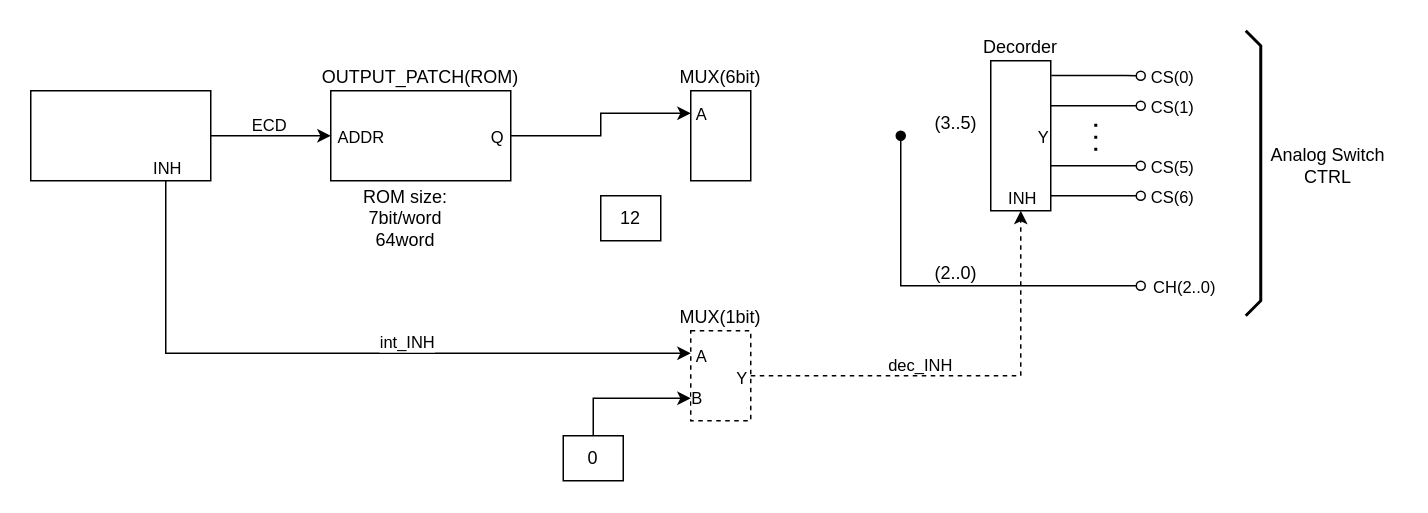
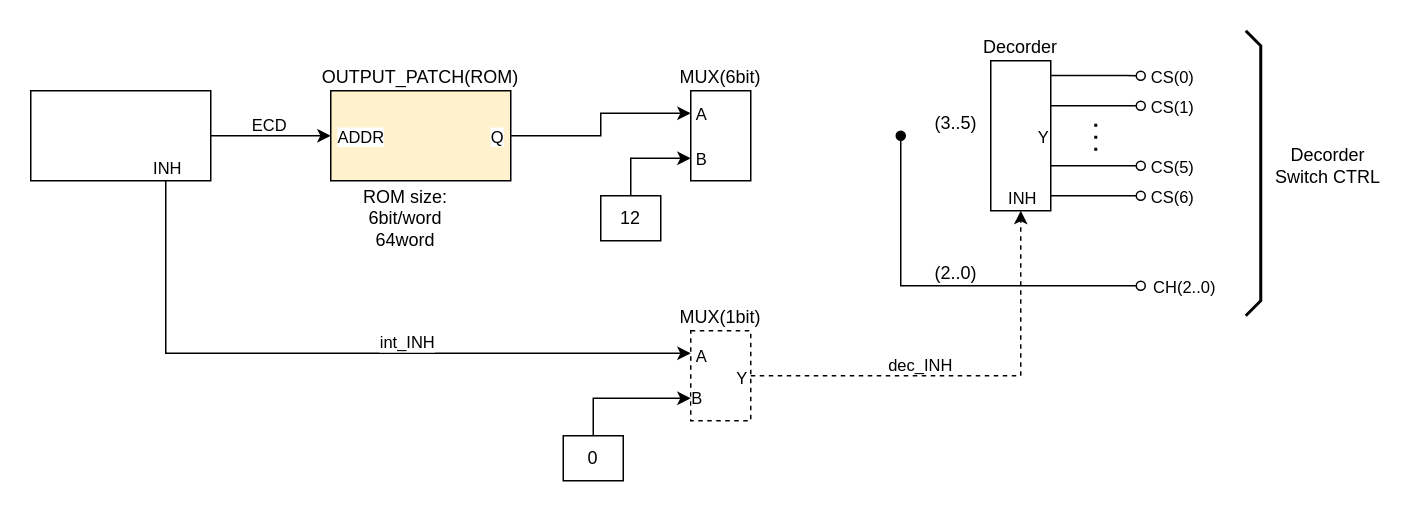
node "OUTPUT_PATCH(ROM)": fillcolor #ffffff -> #fff2cc
edge "12" -> "MUX(6bit)": added, label "B"
node "Analog Switch CTRL": label "Analog Switch CTRL" -> "Decorder Switch CTRL"
node "ROM size: 7bit/word 64word": label "ROM size: 7bit/word 64word" -> "ROM size: 6bit/word 64word"
